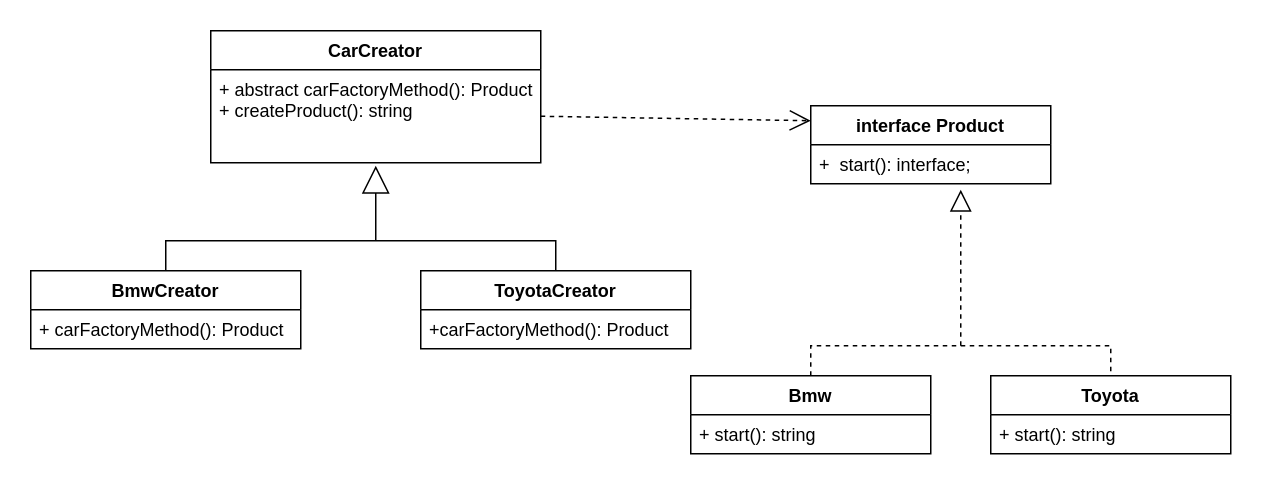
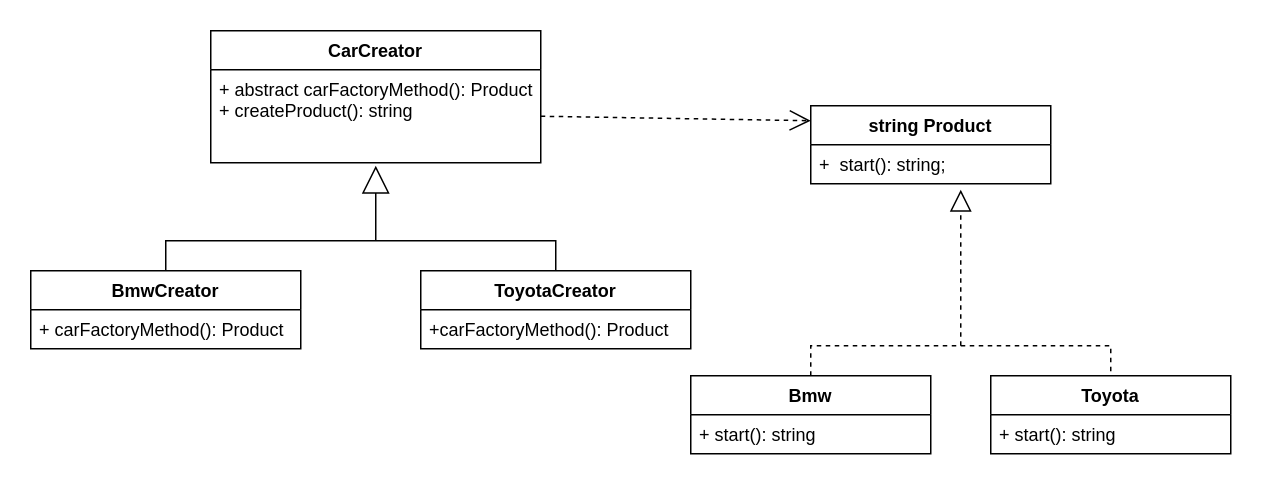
node "interface Product": label "interface Product" -> "string Product"
node "+ start(): interface;": label "+ start(): interface;" -> "+ start(): string;"
